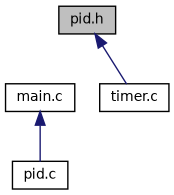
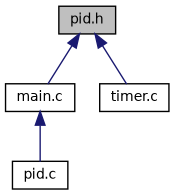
edge "main.c" -> "pid.h": added
